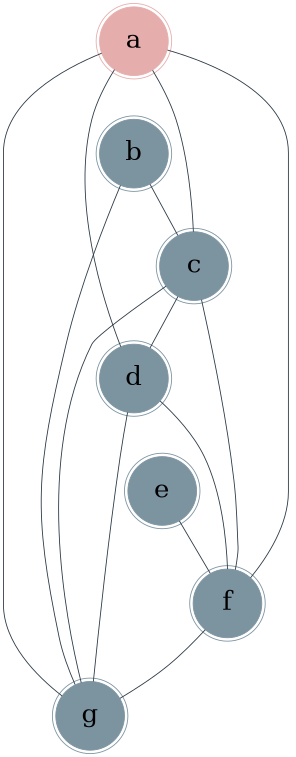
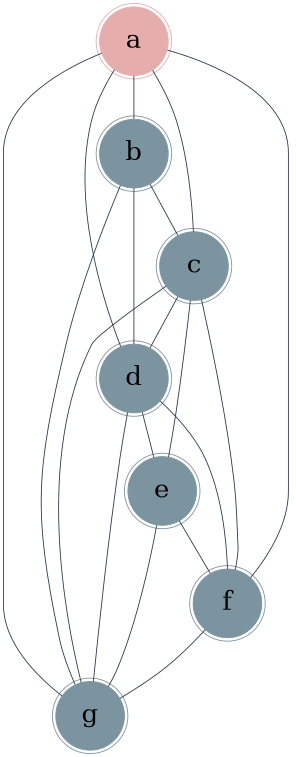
edge "a" -- "b": added
edge "b" -- "d": added
edge "c" -- "e": added
edge "d" -- "e": added
edge "e" -- "g": added
